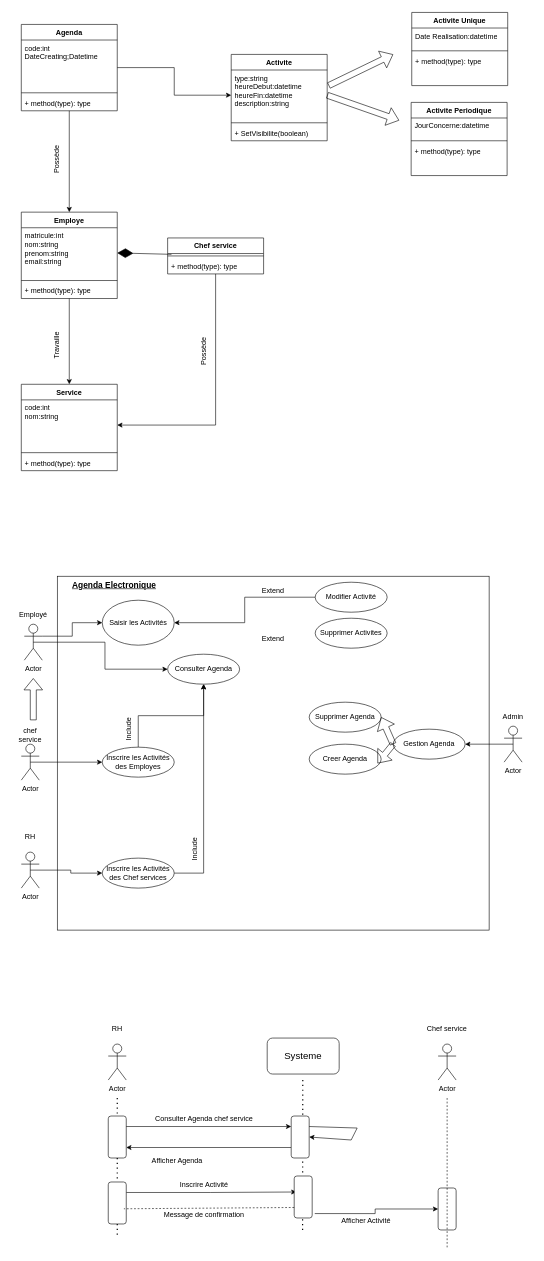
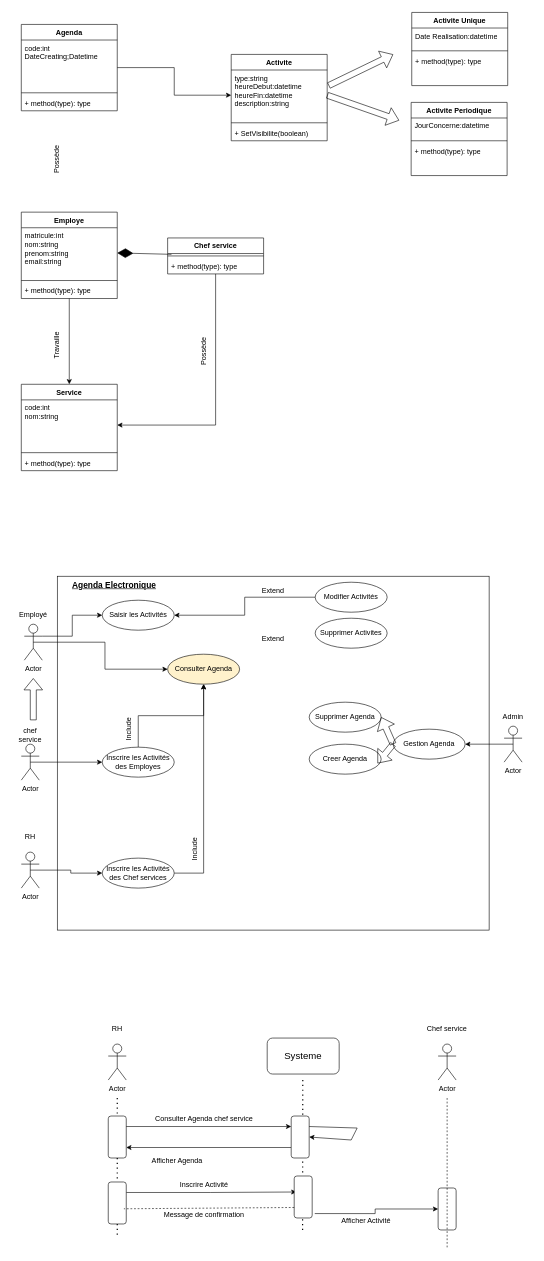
edge "Agenda" -> "Employe": removed
node "Modifier Activité": label "Modifier Activité" -> "Modifier Activités"
node "Saisir les Activités": size 72x45 -> 72x30
node "Consulter Agenda": fillcolor #ffffff -> #fff2cc
